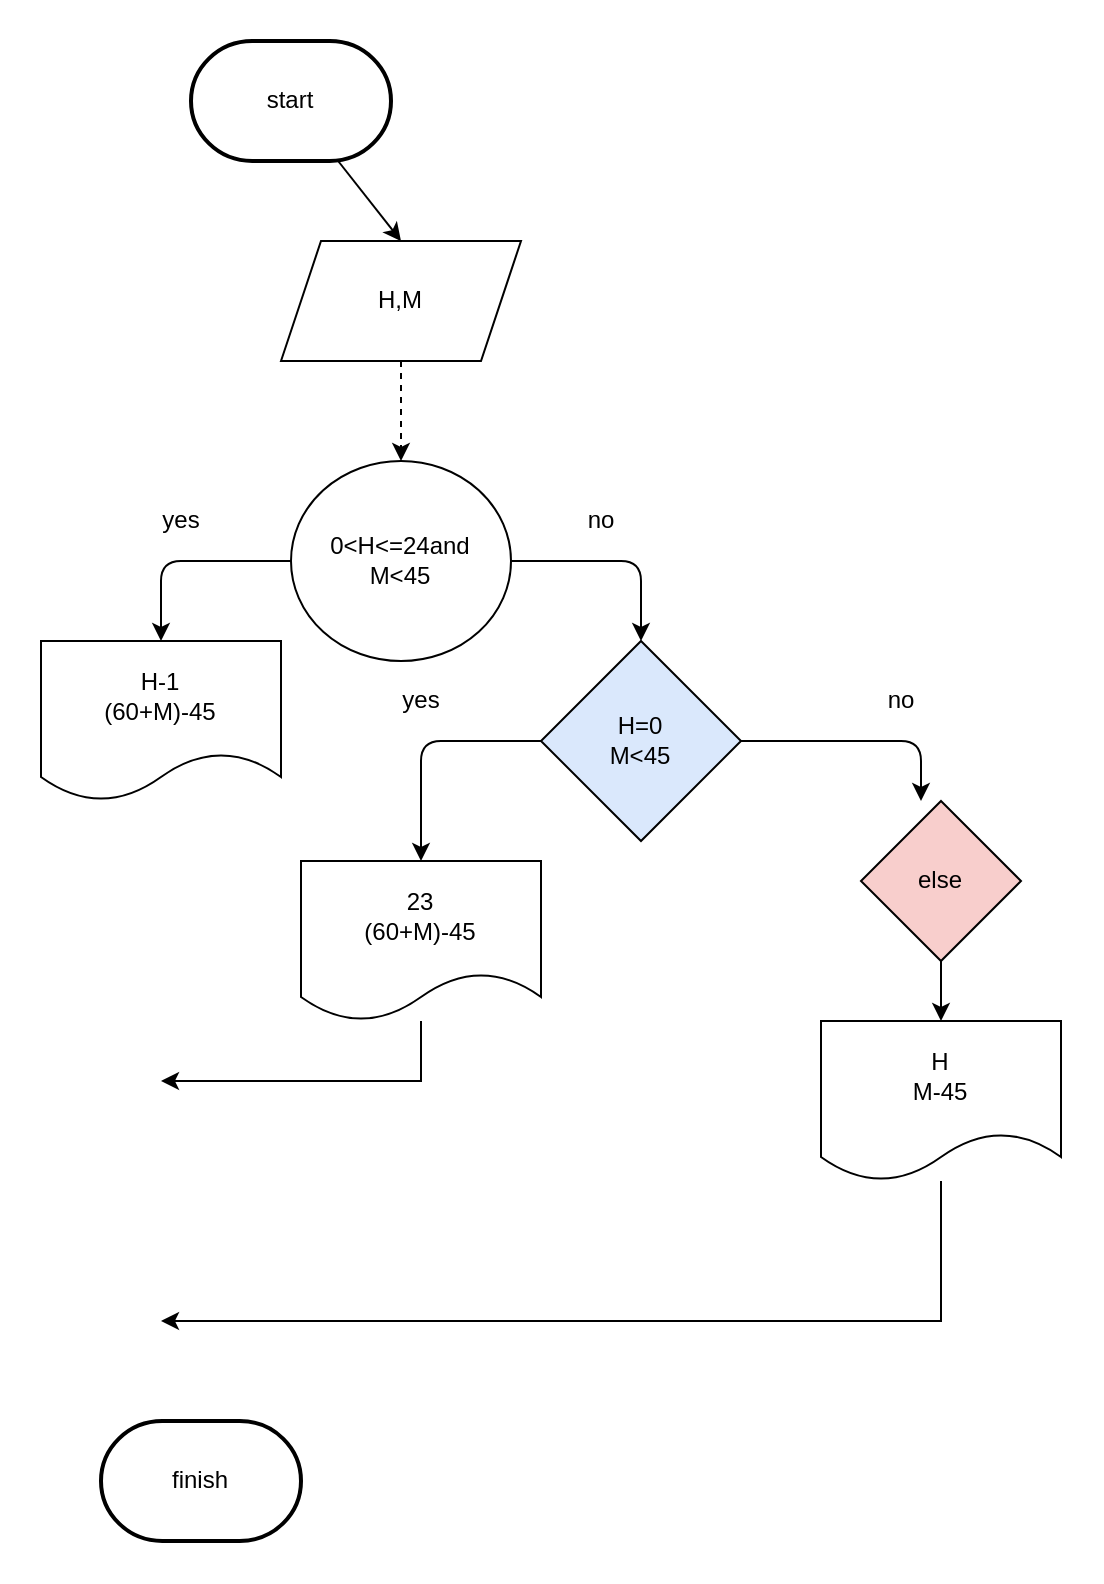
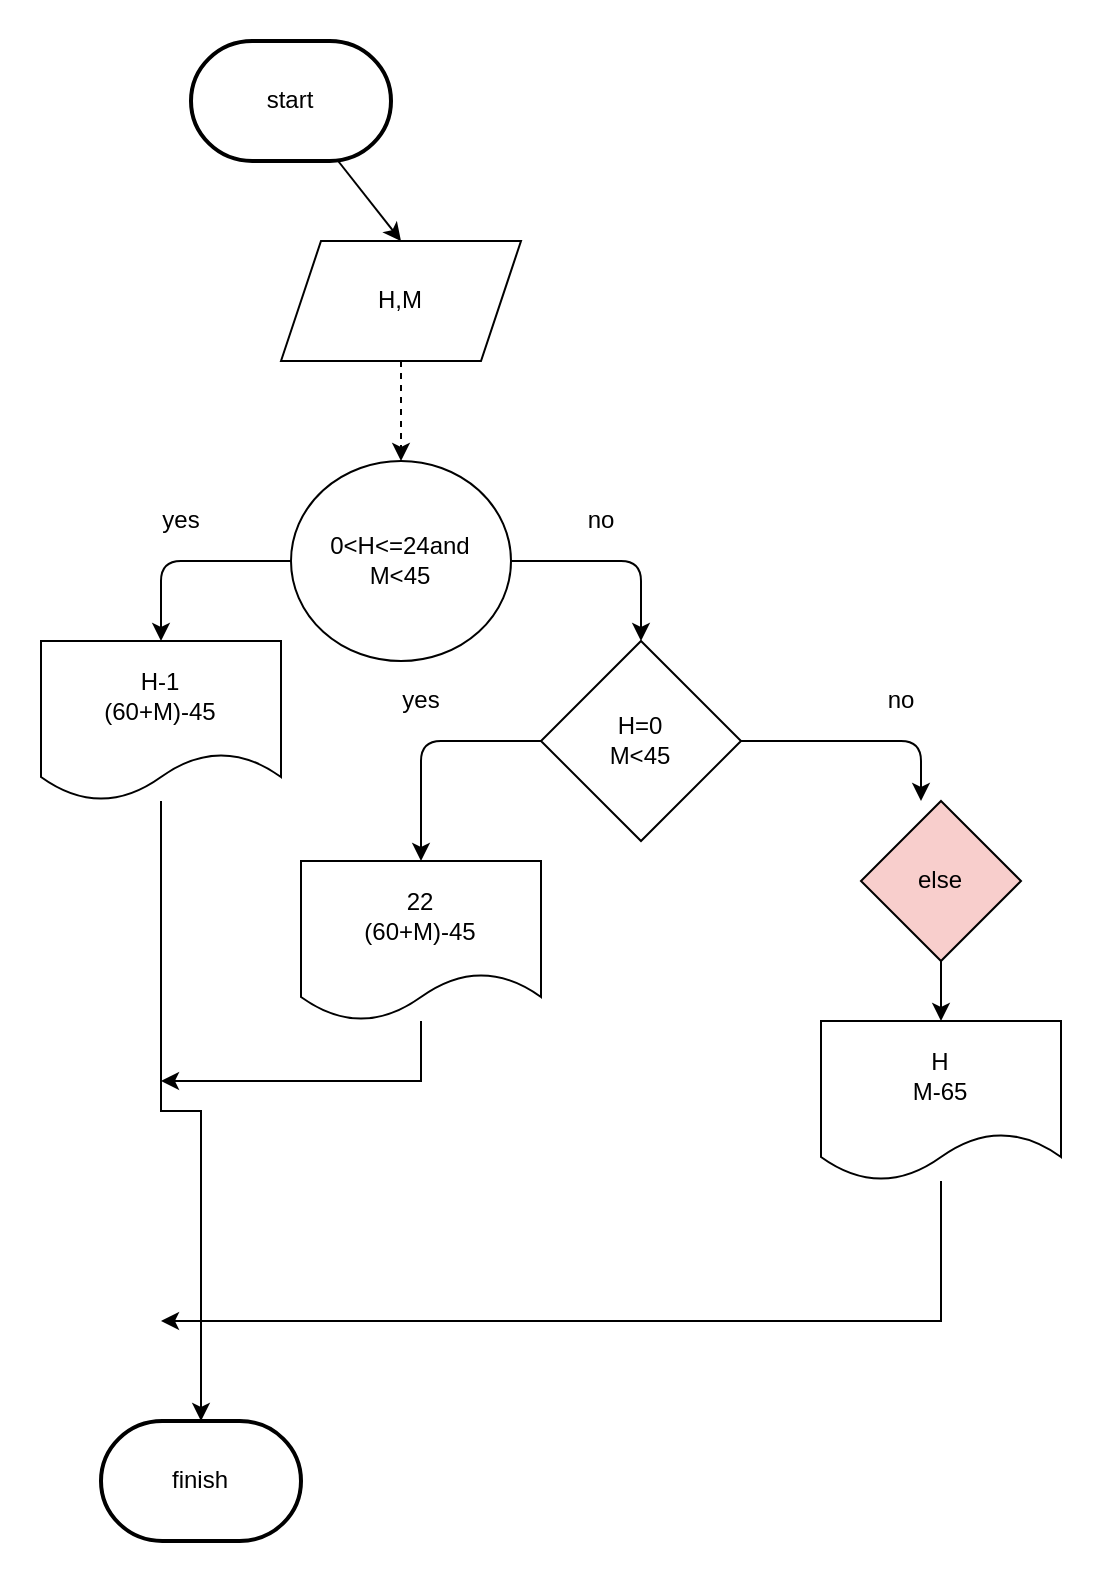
node "H=0 M<45": fillcolor #dae8fc -> #ffffff
node "23 (60+M)-45": label "23 (60+M)-45" -> "22 (60+M)-45"
node "H M-45": label "H M-45" -> "H M-65"
edge "H-1 (60+M)-45" -> "finish": added
